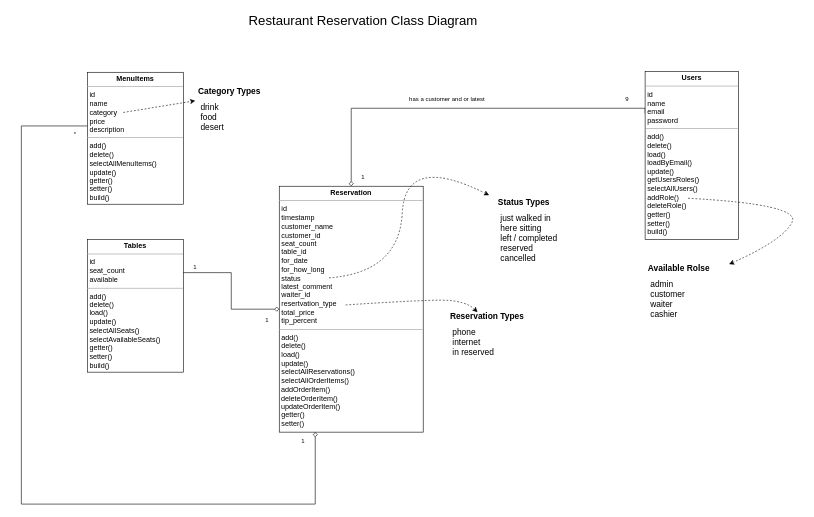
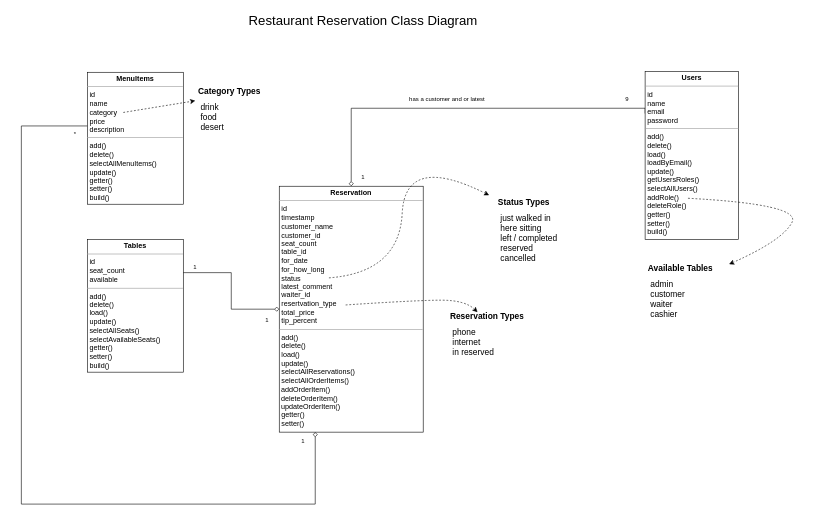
node "Available Rolseadmin customer waiter cashier": label "Available Rolseadmin customer waiter cashier" -> "Available Tablesadmin customer waiter cashier"
